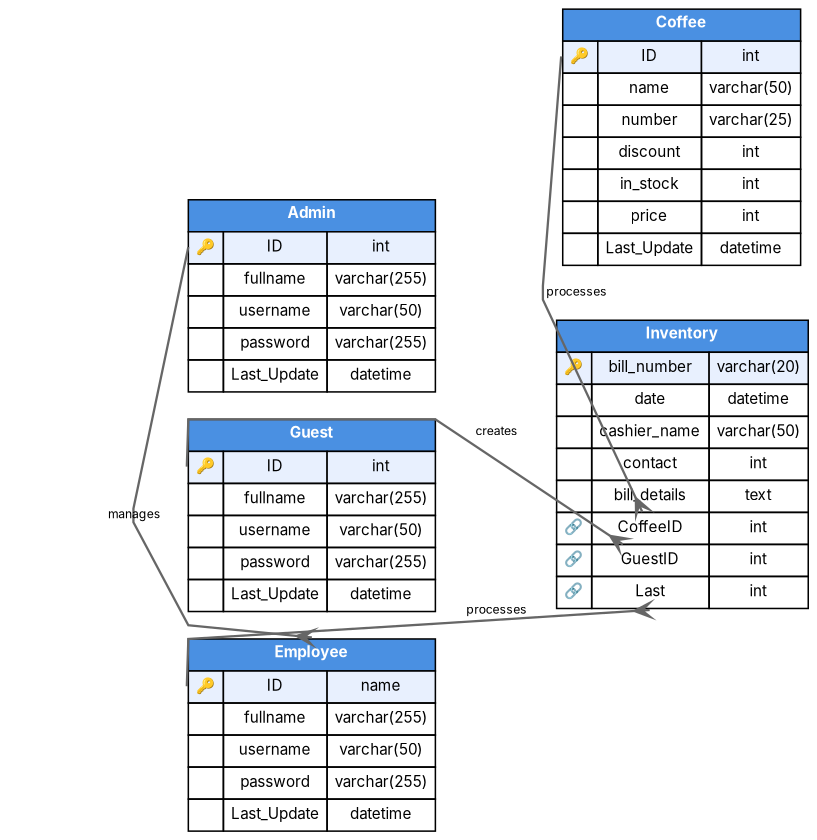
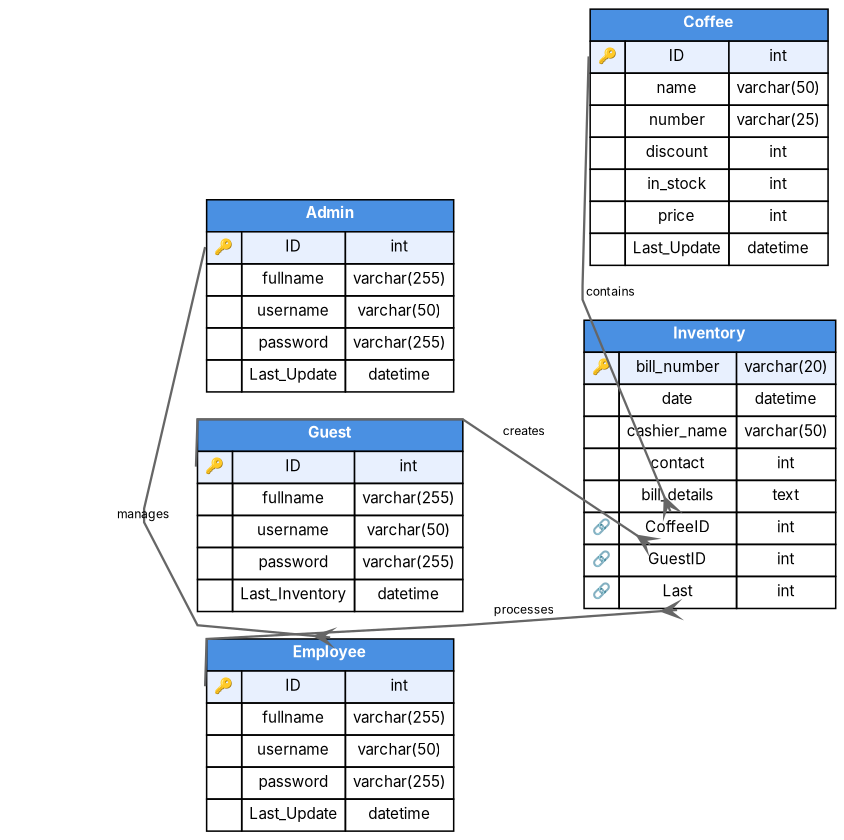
edge "Coffee" -> "Inventory": label " processes" -> " contains"
node "Guest": text "Last_Update" -> "Last_Inventory"
node "Employee": text "name" -> "int"
